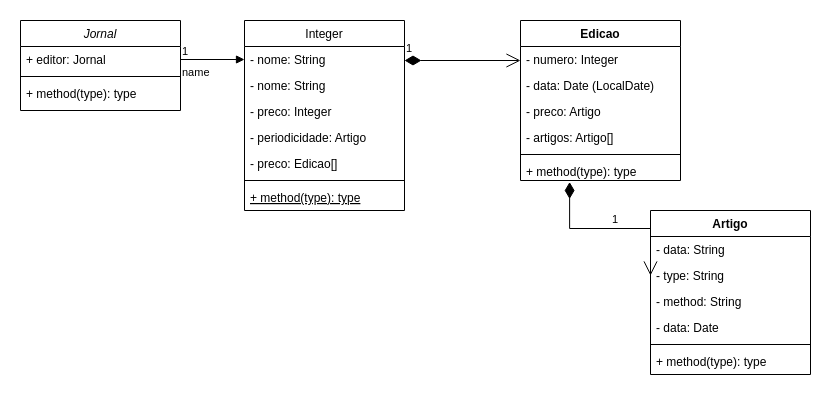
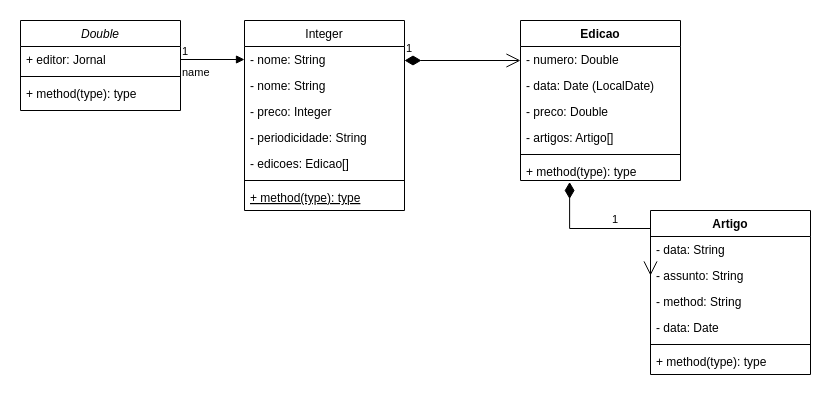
node "Jornal": label "Jornal" -> "Double"
node "- numero: Integer": label "- numero: Integer" -> "- numero: Double"
node "- preco: Artigo": label "- preco: Artigo" -> "- preco: Double"
node "- periodicidade: Artigo": label "- periodicidade: Artigo" -> "- periodicidade: String"
node "- preco: Edicao[]": label "- preco: Edicao[]" -> "- edicoes: Edicao[]"
node "- type: String": label "- type: String" -> "- assunto: String"
